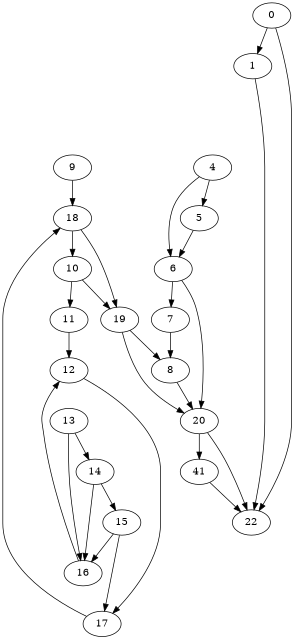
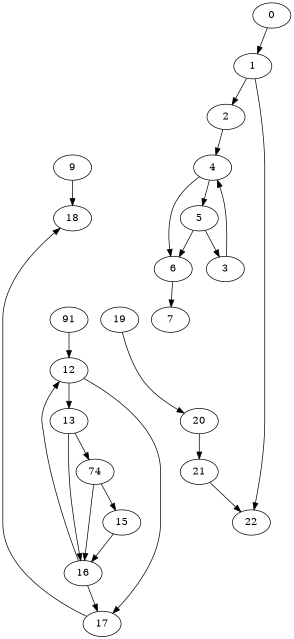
node "2": added
edge "18" -> "19": removed
edge "0" -> "22": removed
node "10": removed
node "3": added
node "11": label "11" -> "91"
edge "6" -> "20": removed
node "8": removed
edge "12" -> "13": added
edge "20" -> "22": removed
node "14": label "14" -> "74"
node "41": label "41" -> "21"
edge "15" -> "17": now "16" -> "17"
